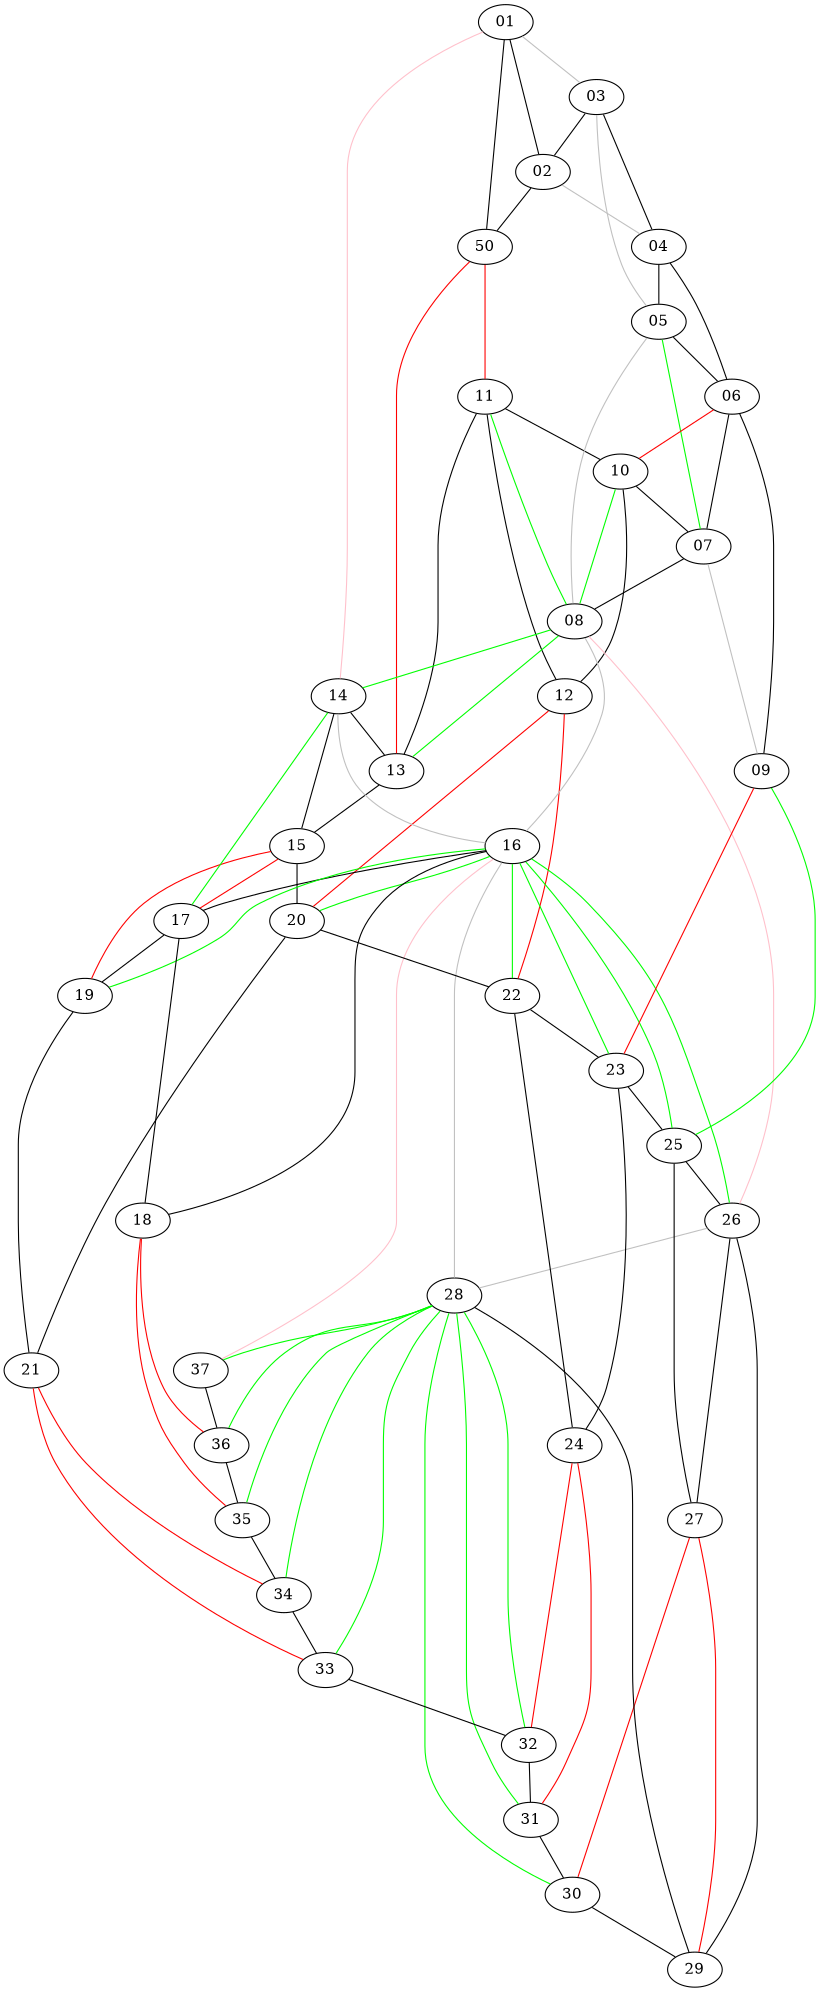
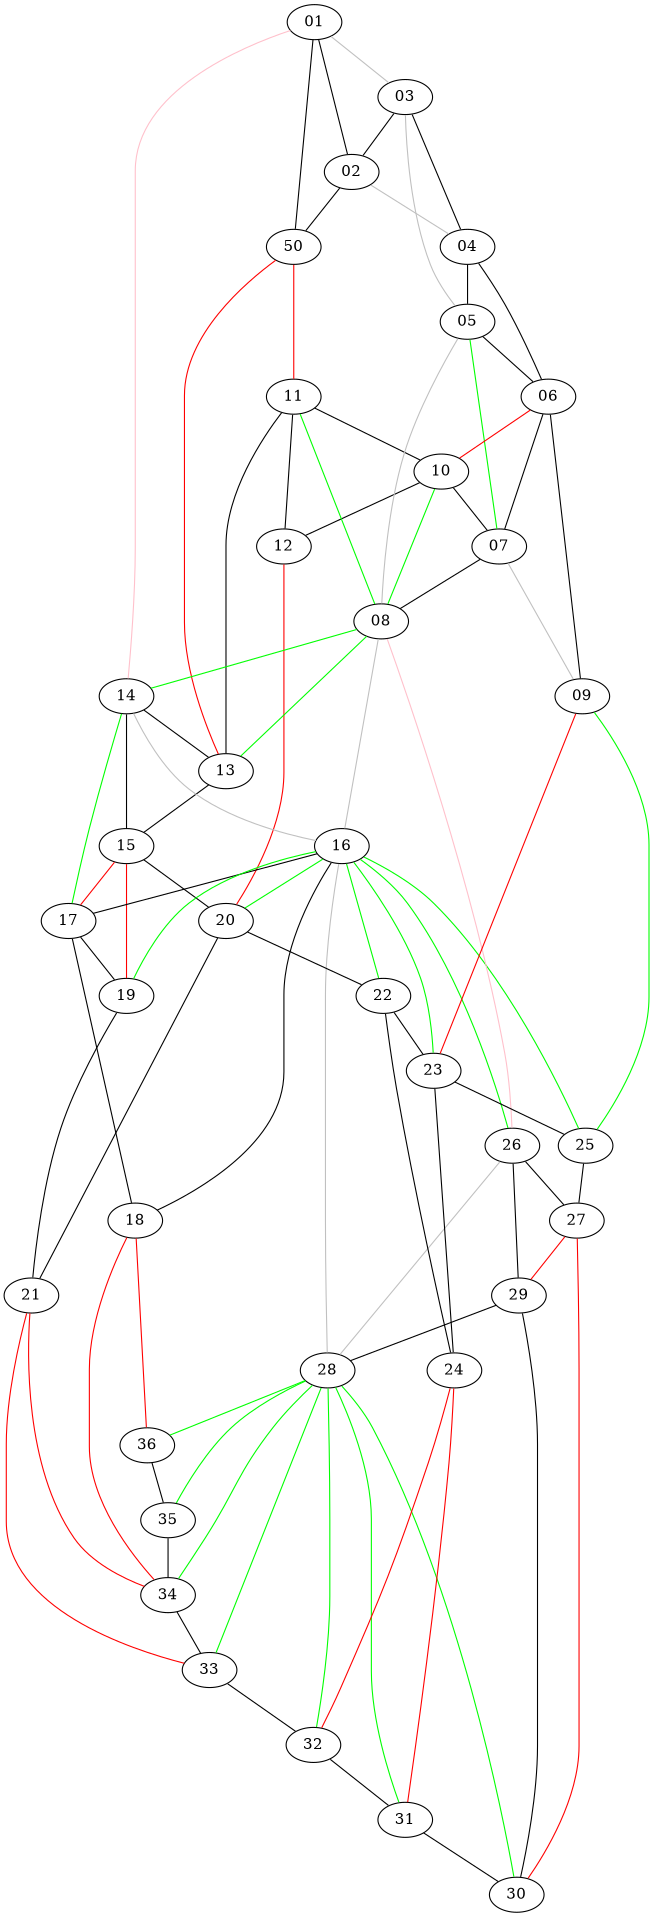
edge "12" -- "22": removed
edge "25" -- "26": removed
node "37": removed
edge "18" -- "35": now "18" -- "34"
